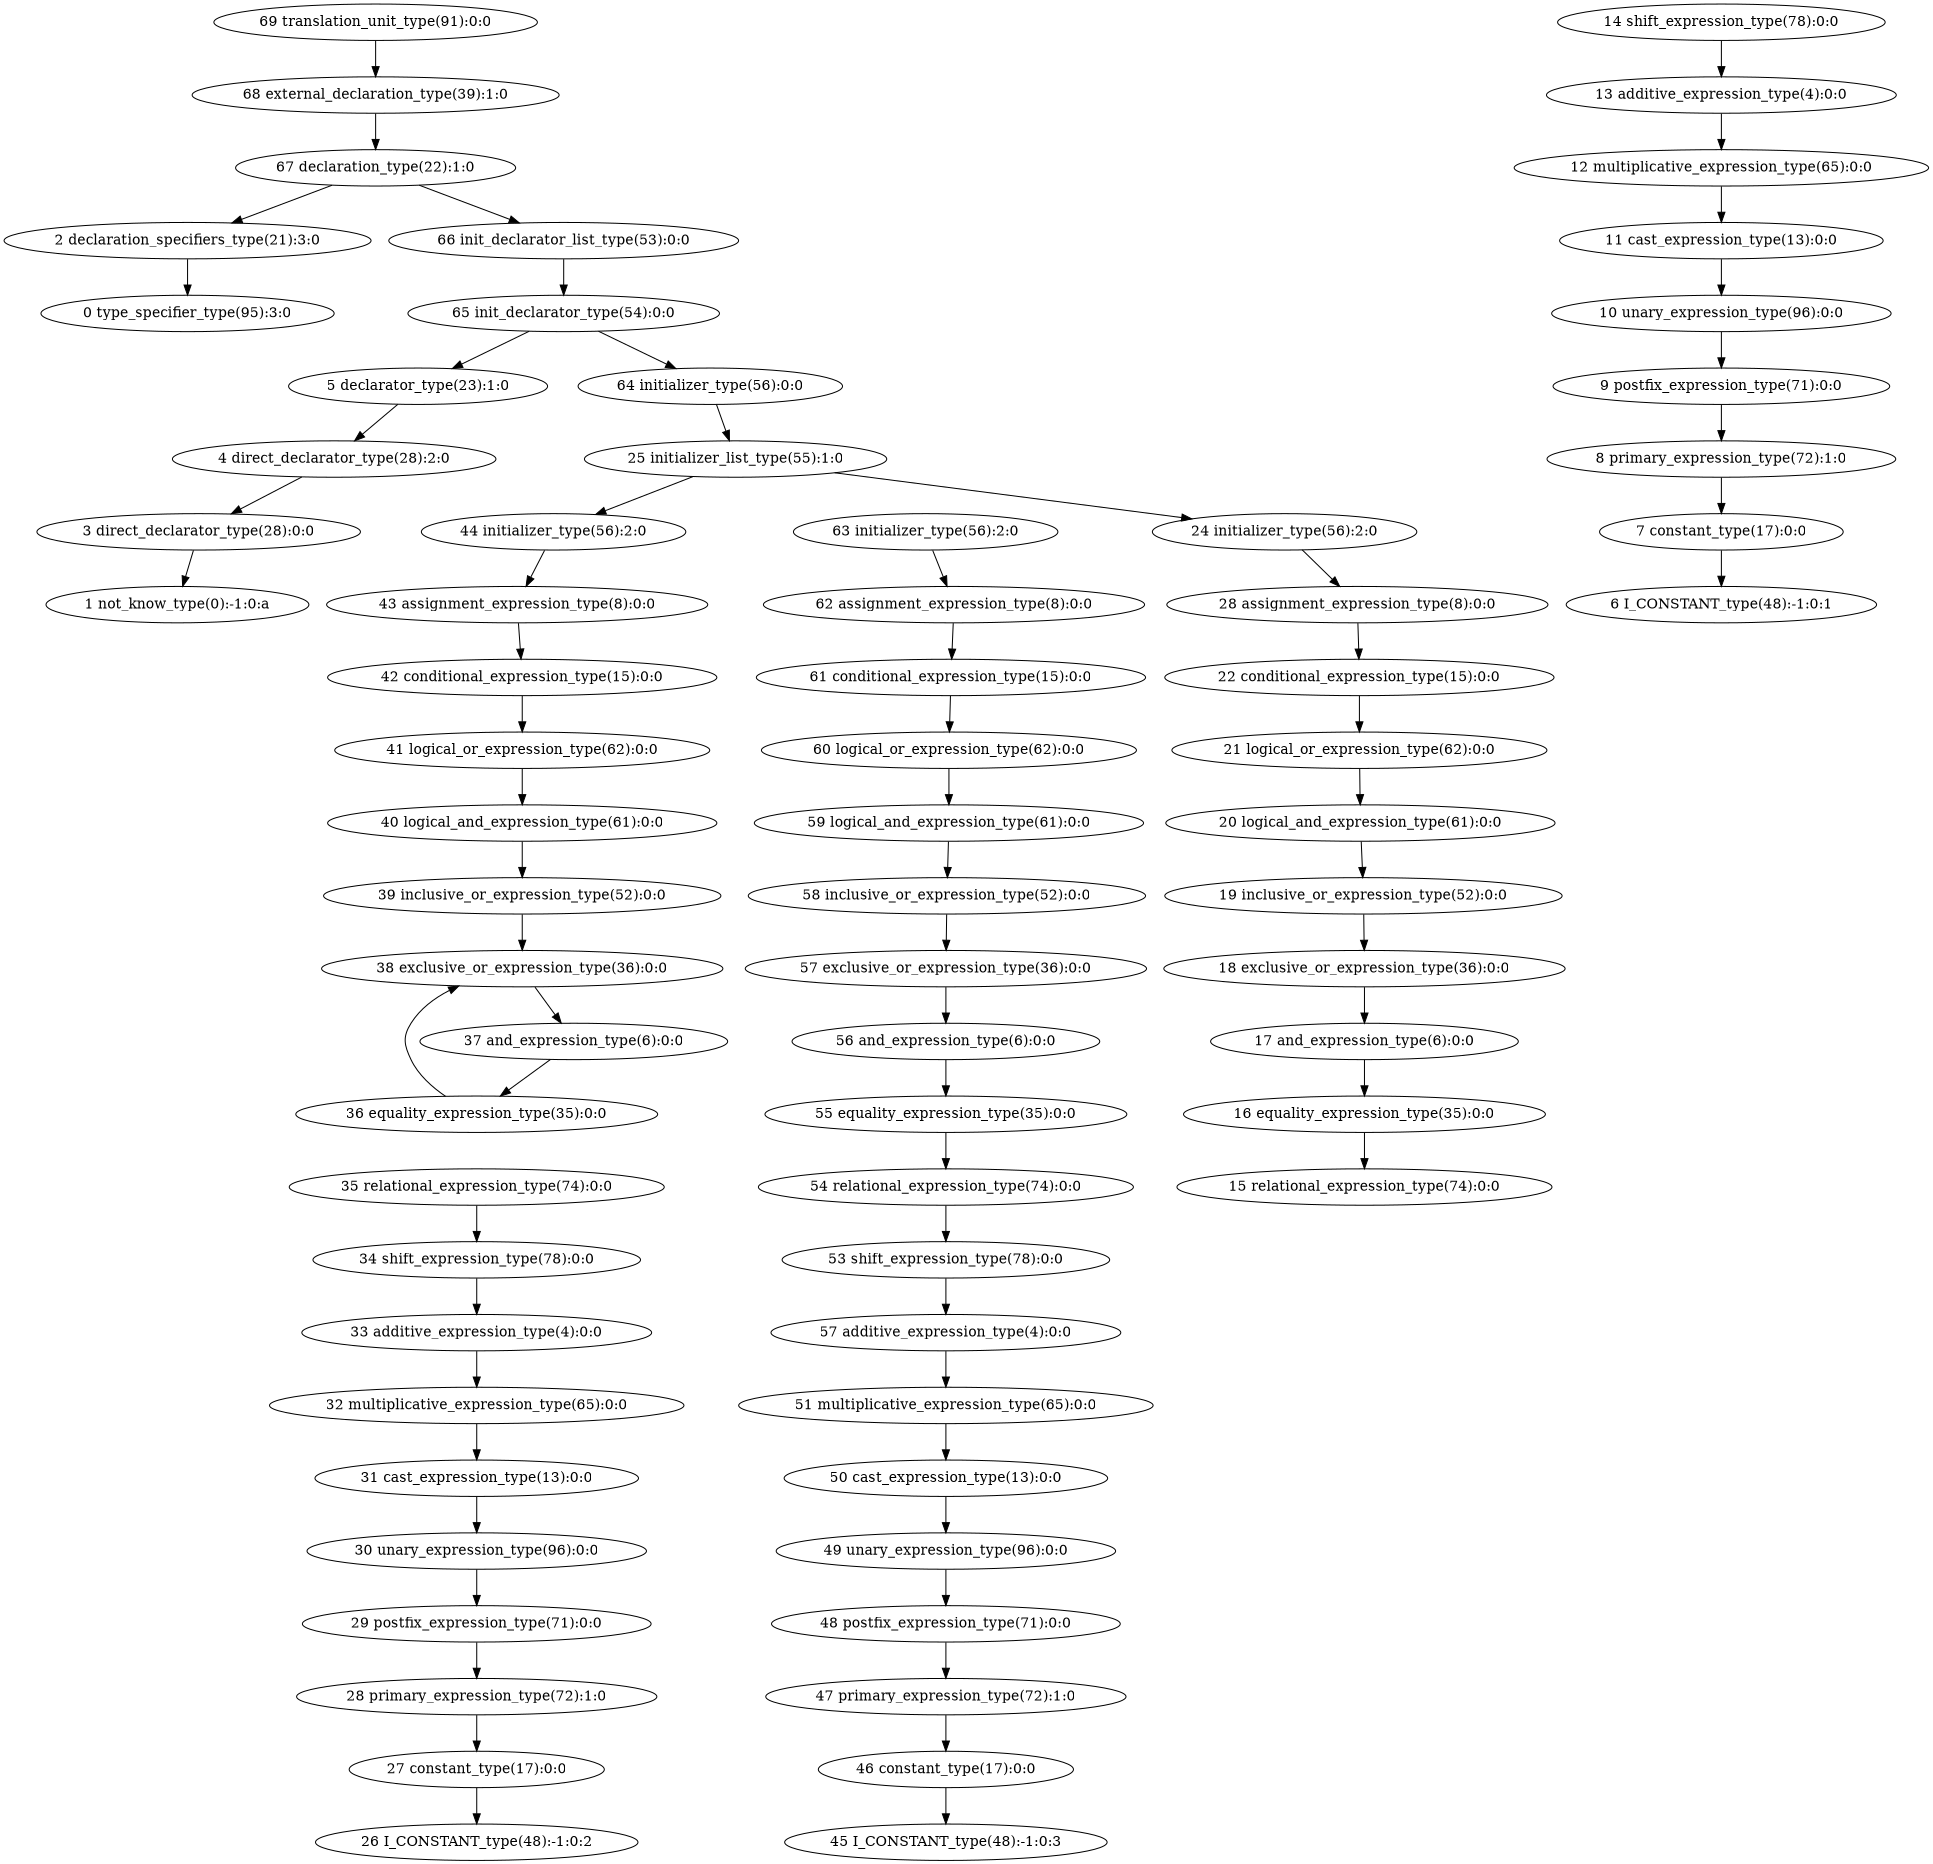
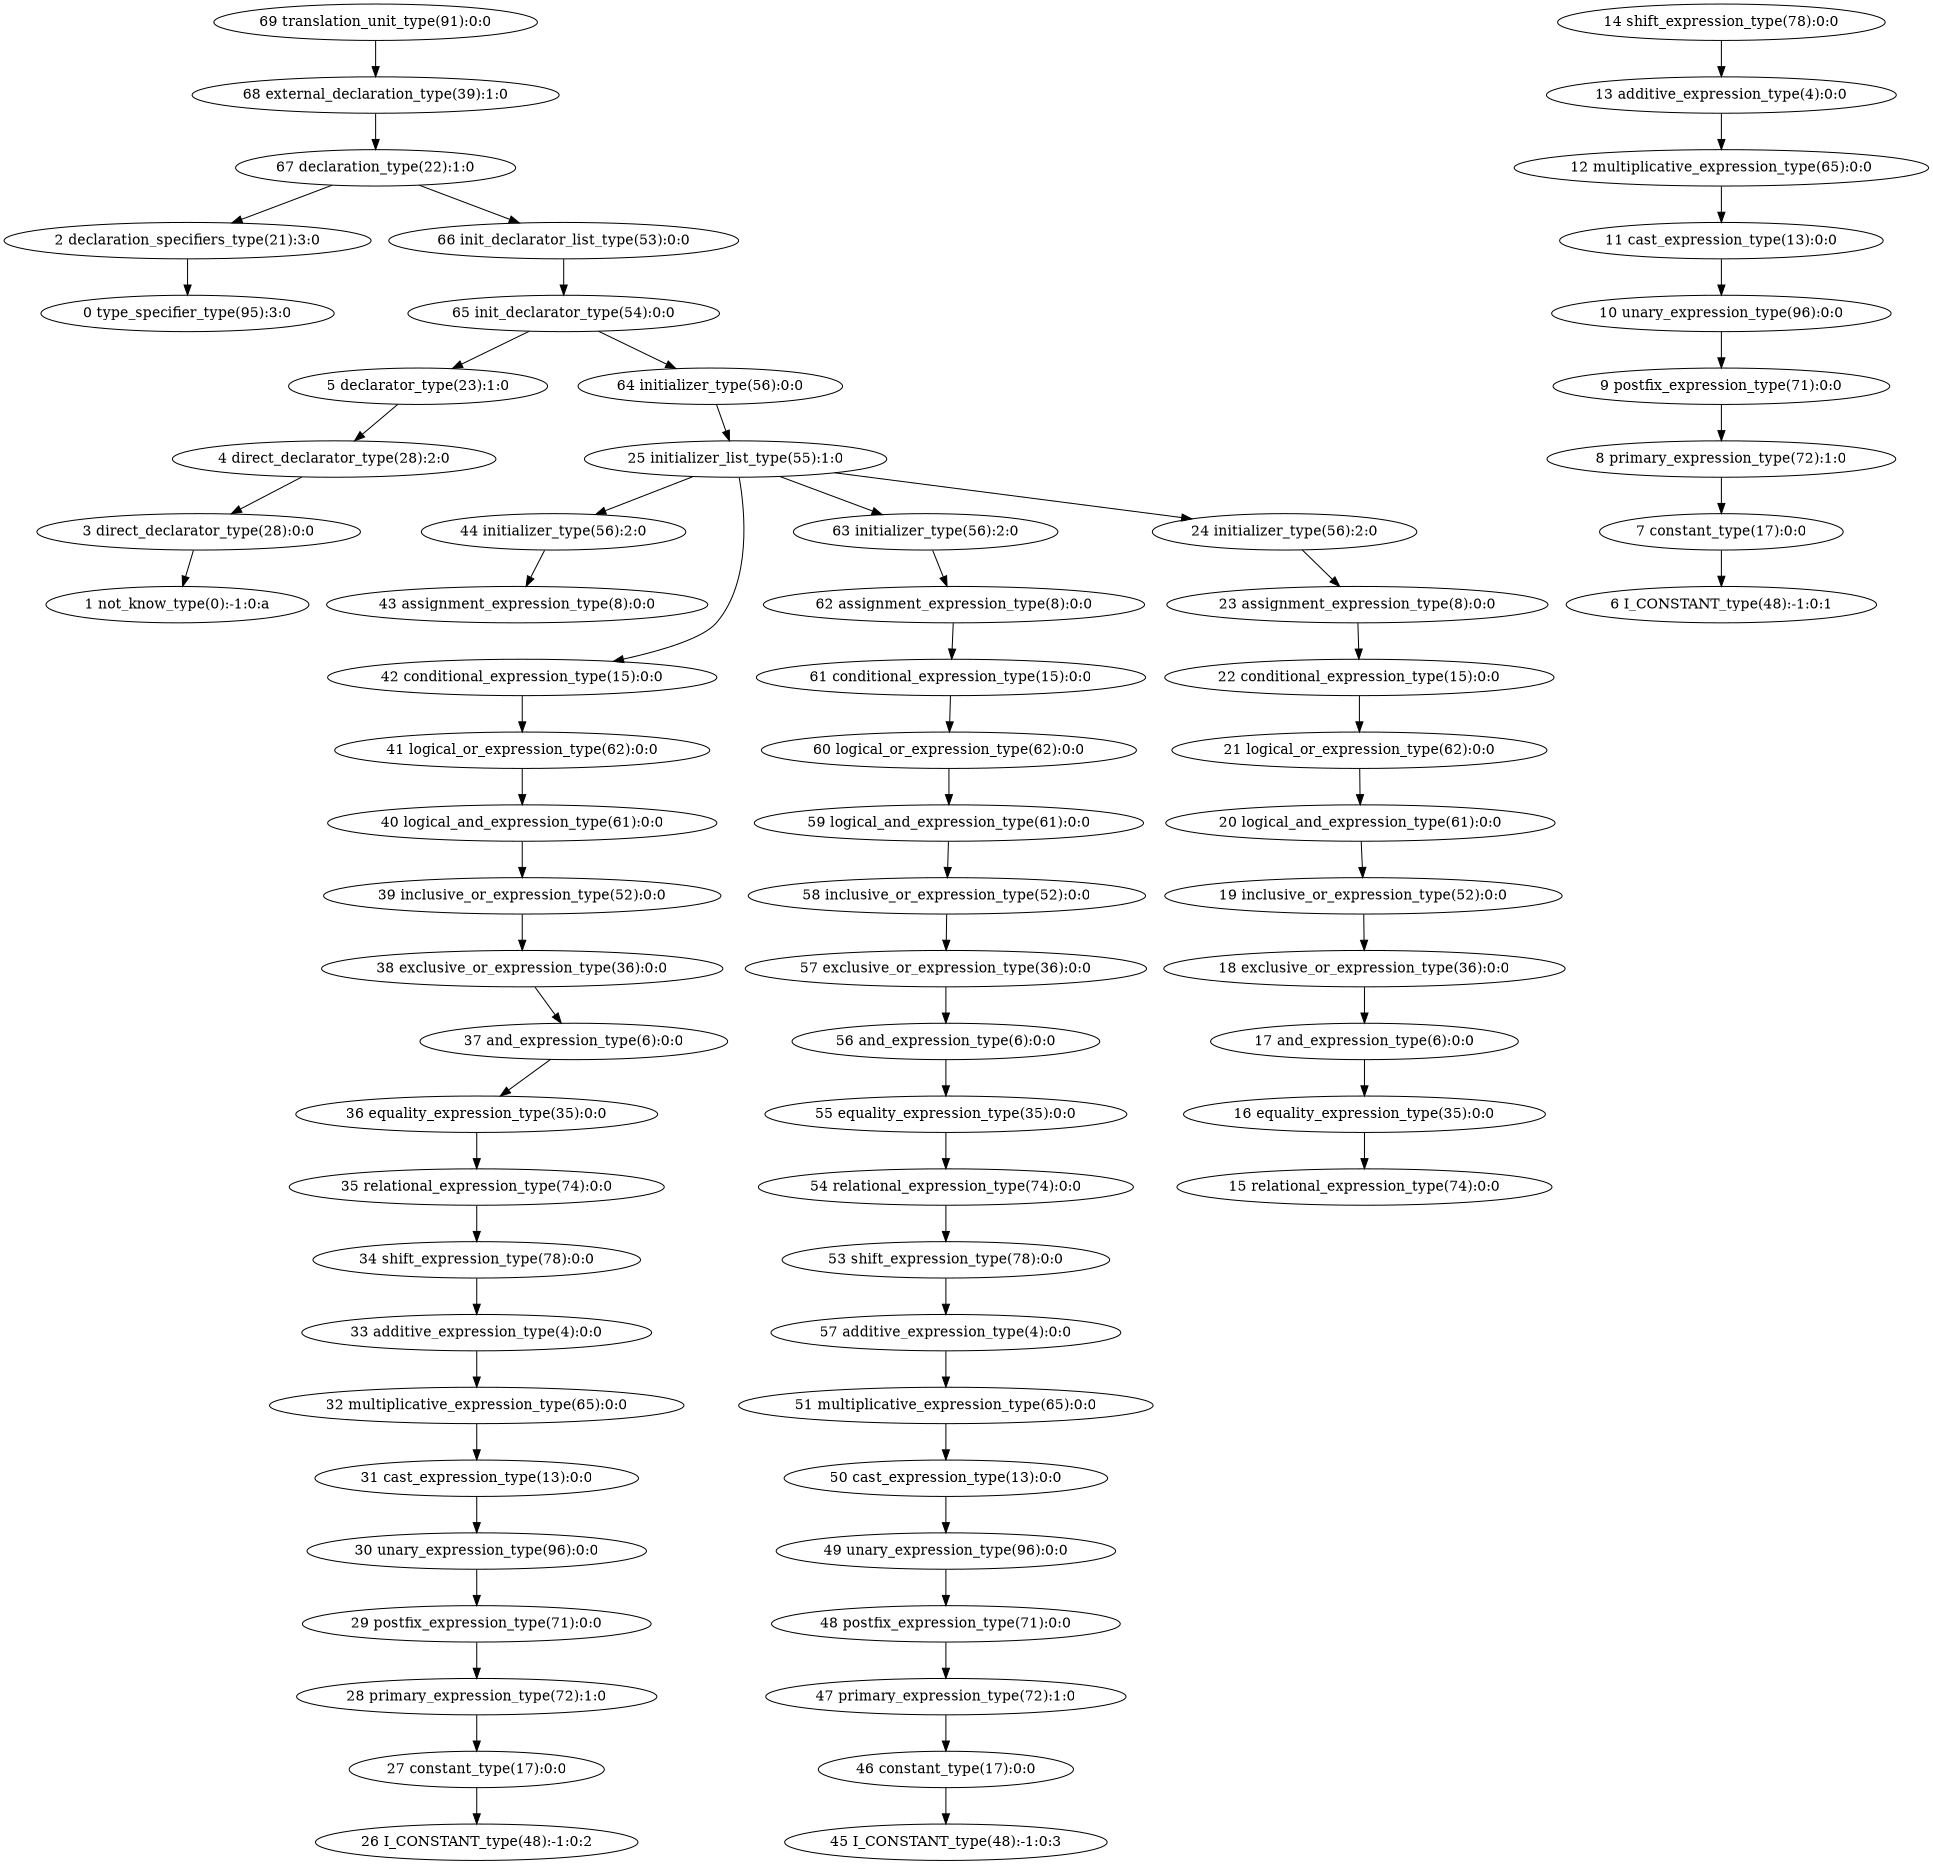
edge "25 initializer_list_type(55):1:0" -> "63 initializer_type(56):2:0": added
node "28 assignment_expression_type(8):0:0": label "28 assignment_expression_type(8):0:0" -> "23 assignment_expression_type(8):0:0"
edge "43 assignment_expression_type(8):0:0" -> "42 conditional_expression_type(15):0:0": now "25 initializer_list_type(55):1:0" -> "42 conditional_expression_type(15):0:0"
edge "36 equality_expression_type(35):0:0" -> "38 exclusive_or_expression_type(36):0:0": now "36 equality_expression_type(35):0:0" -> "35 relational_expression_type(74):0:0"
